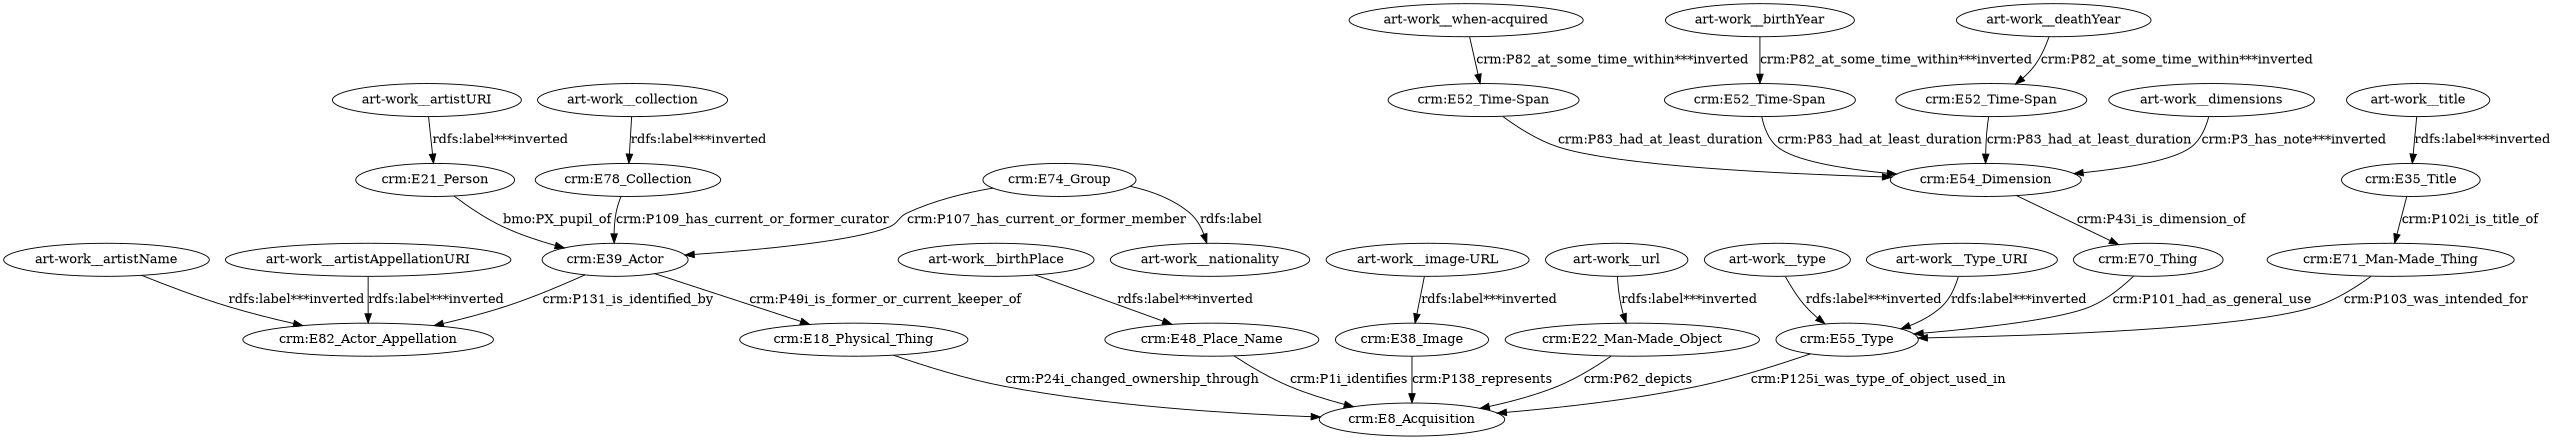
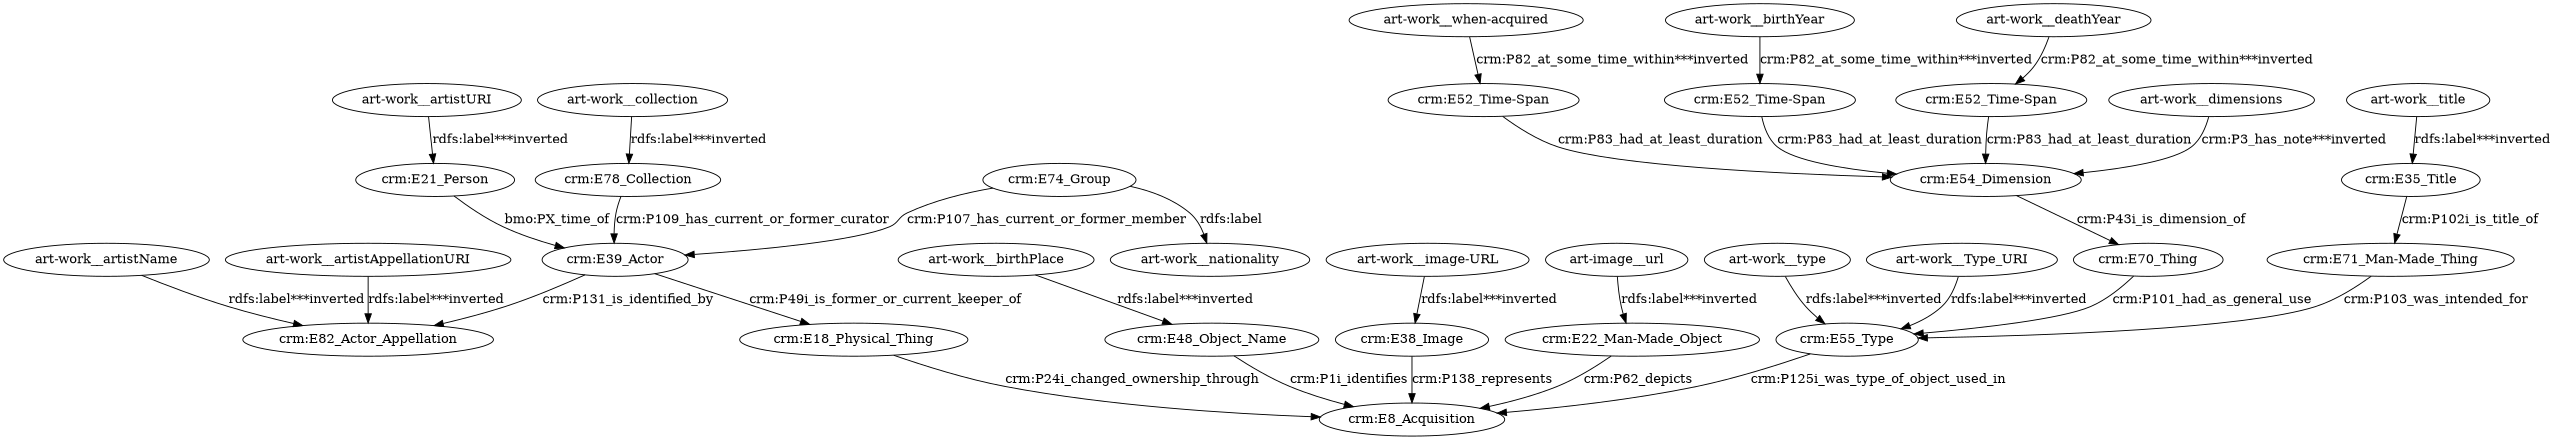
edge "crm:E21_Person" -> "crm:E39_Actor": label "bmo:PX_pupil_of" -> "bmo:PX_time_of"
node "art-work__url": label "art-work__url" -> "art-image__url"
node "crm:E48_Place_Name": label "crm:E48_Place_Name" -> "crm:E48_Object_Name"
